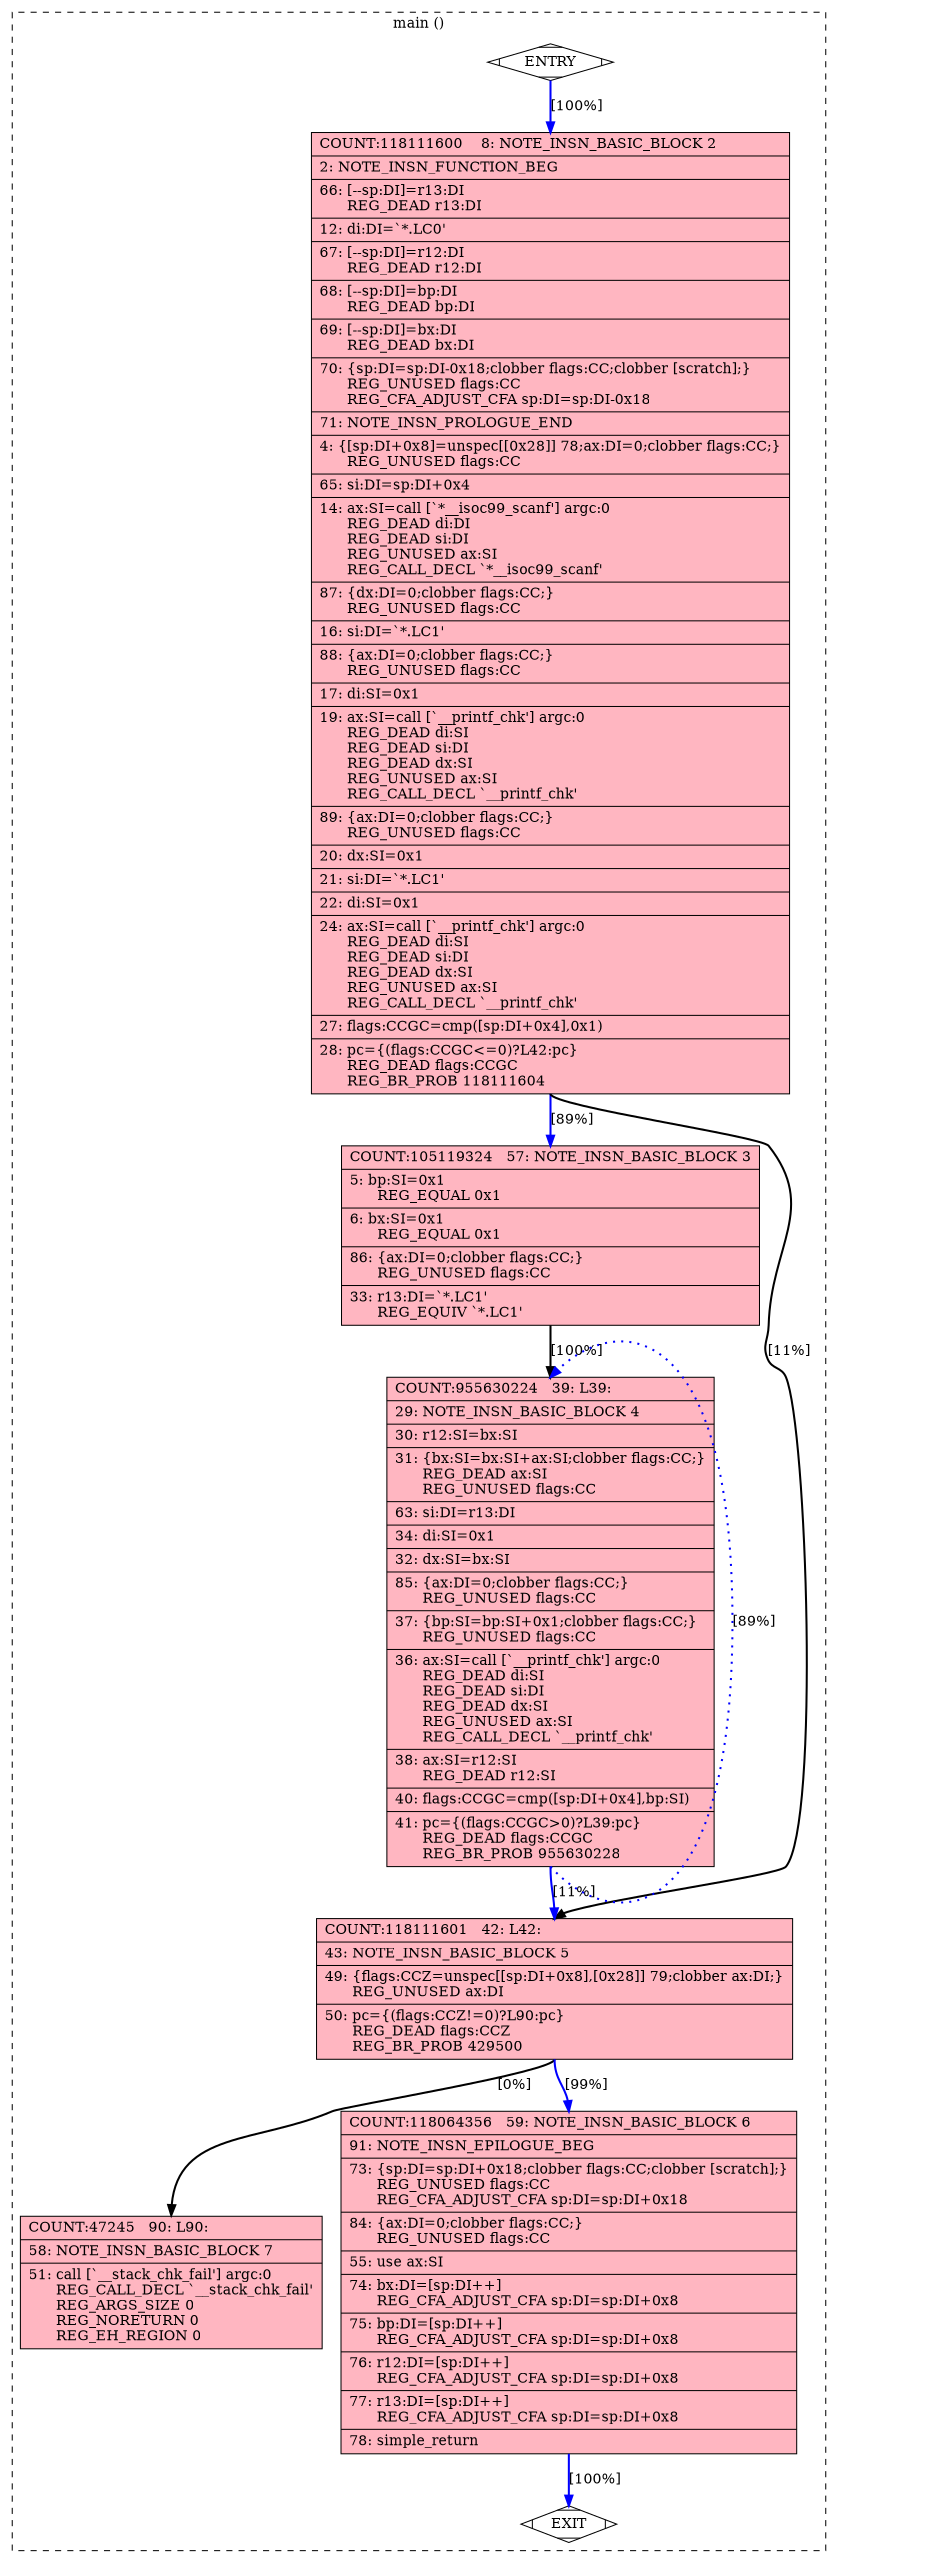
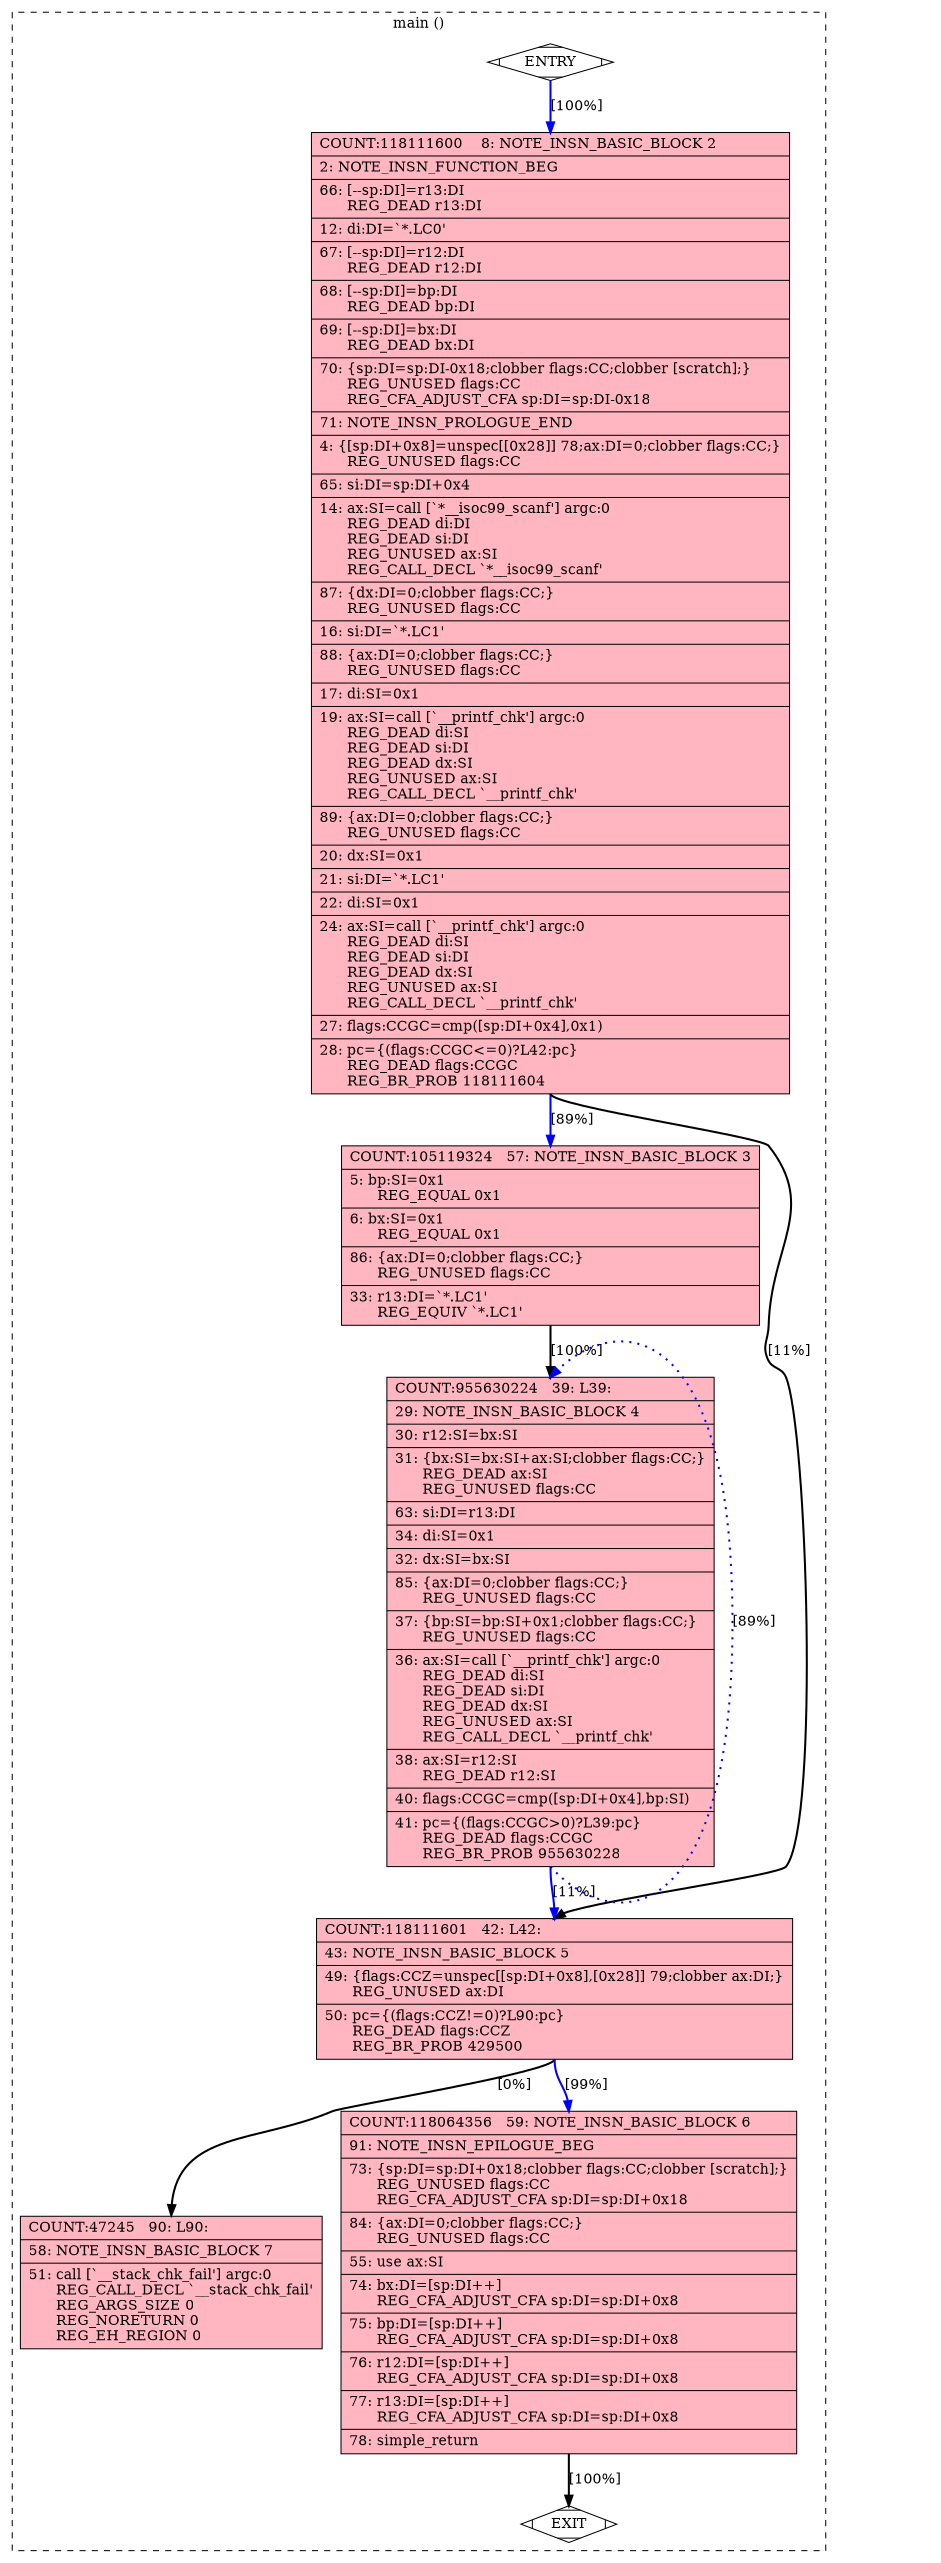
edge "COUNT:118064356   59: NOTE_INSN_BASIC_BLOCK 6" -> "EXIT": color blue -> black
